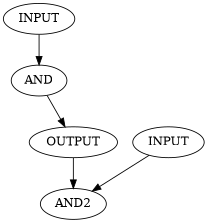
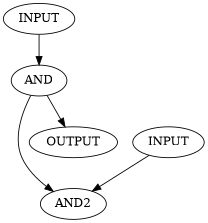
edge "OUTPUT" -> "AND2": now "AND" -> "AND2"
